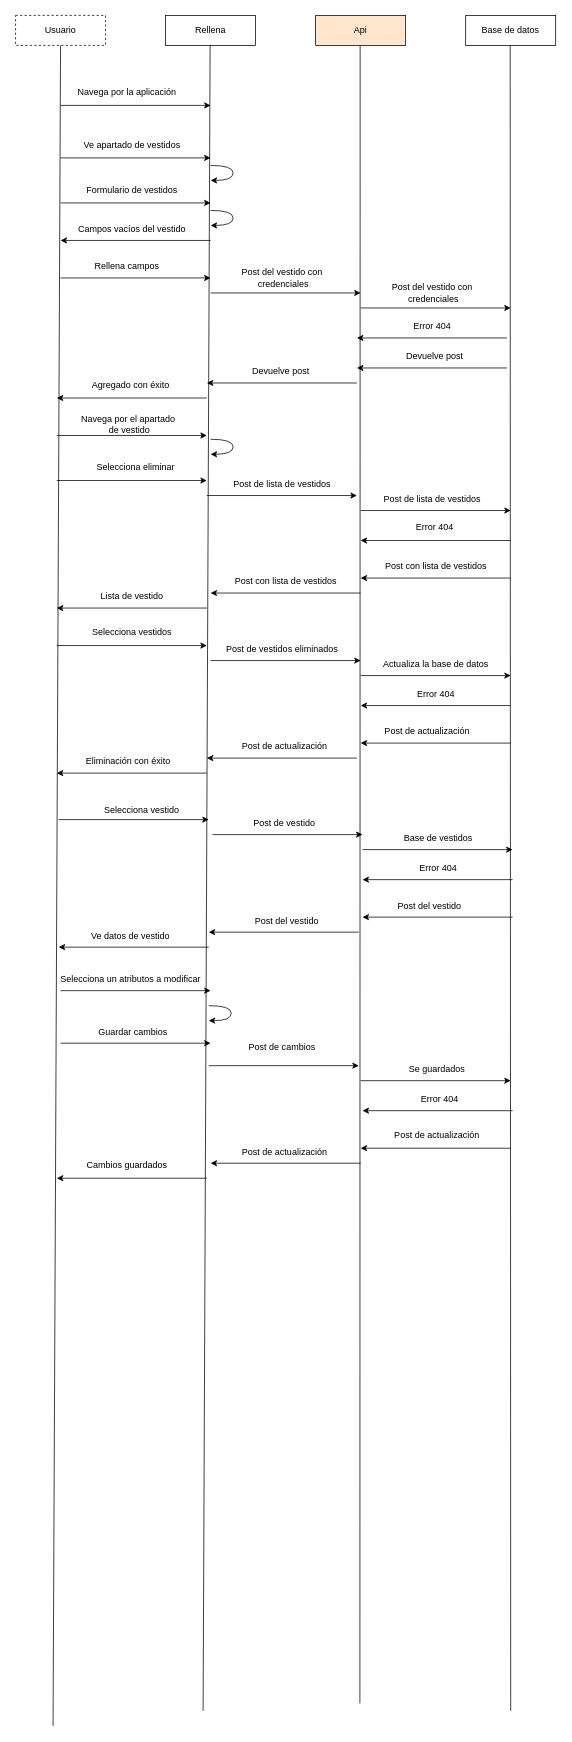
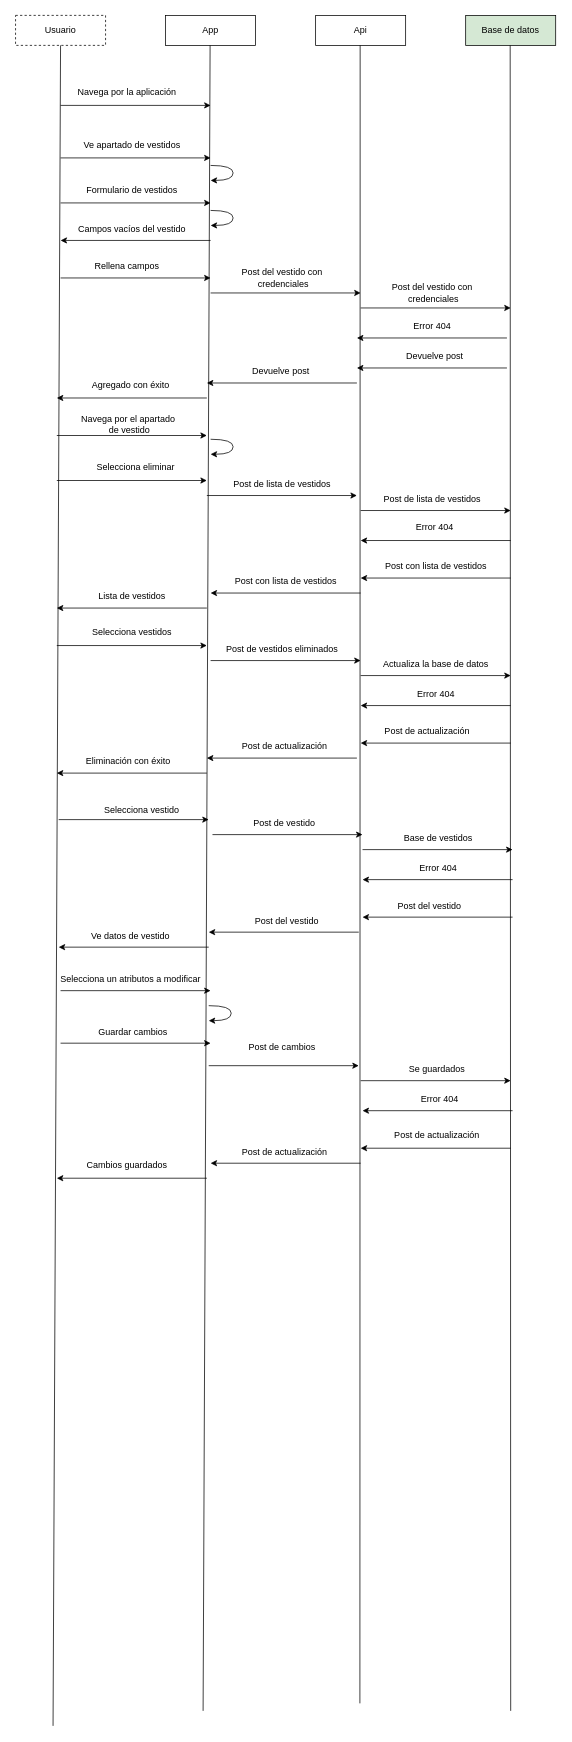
node "Rellena": label "Rellena" -> "App"
node "Api": fillcolor #ffe6cc -> #ffffff
node "Base de datos": fillcolor #ffffff -> #d5e8d4
node "Lista de vestido": label "Lista de vestido" -> "Lista de vestidos"
